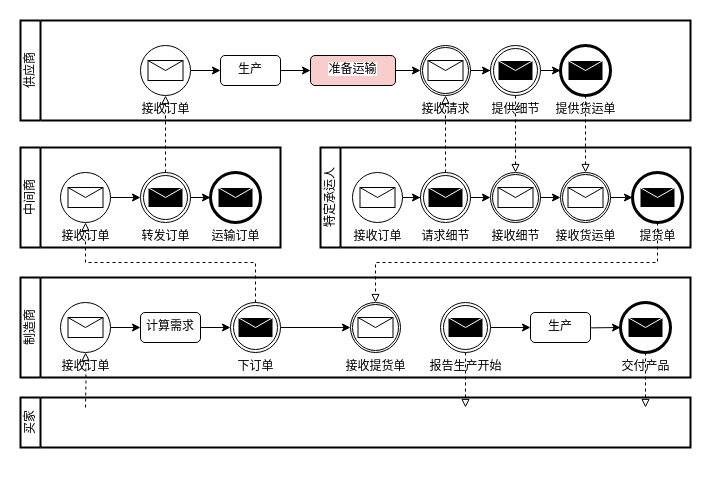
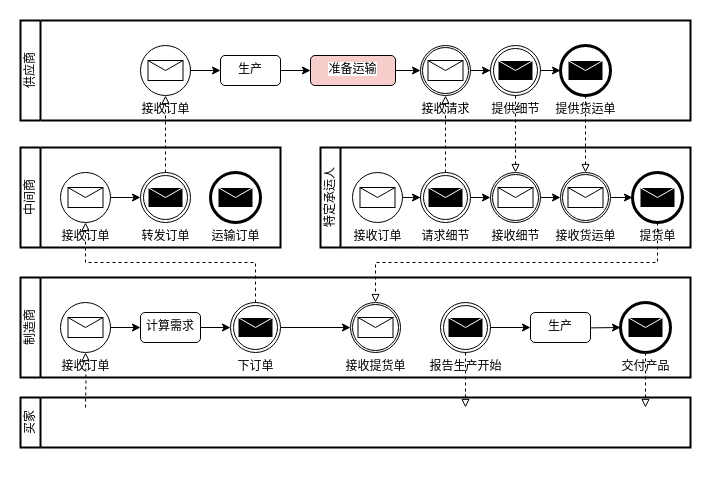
edge "转发订单" -> "运输订单": removed
